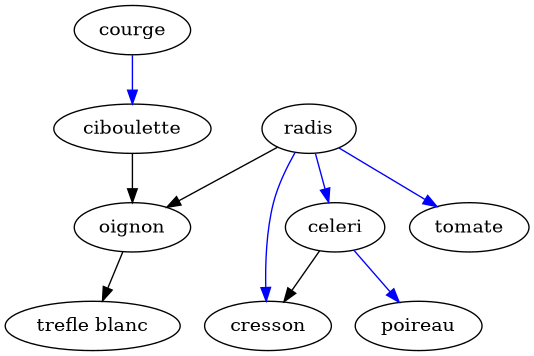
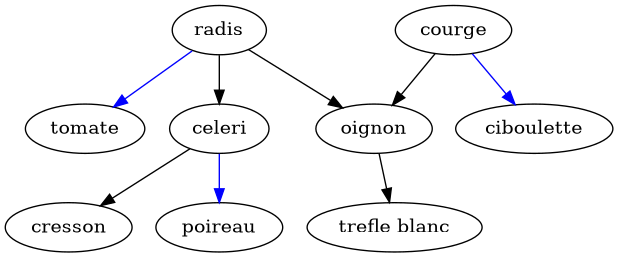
edge "ciboulette" -> "oignon": now "courge" -> "oignon"
edge "radis" -> "celeri": color blue -> black
edge "radis" -> "cresson": removed
